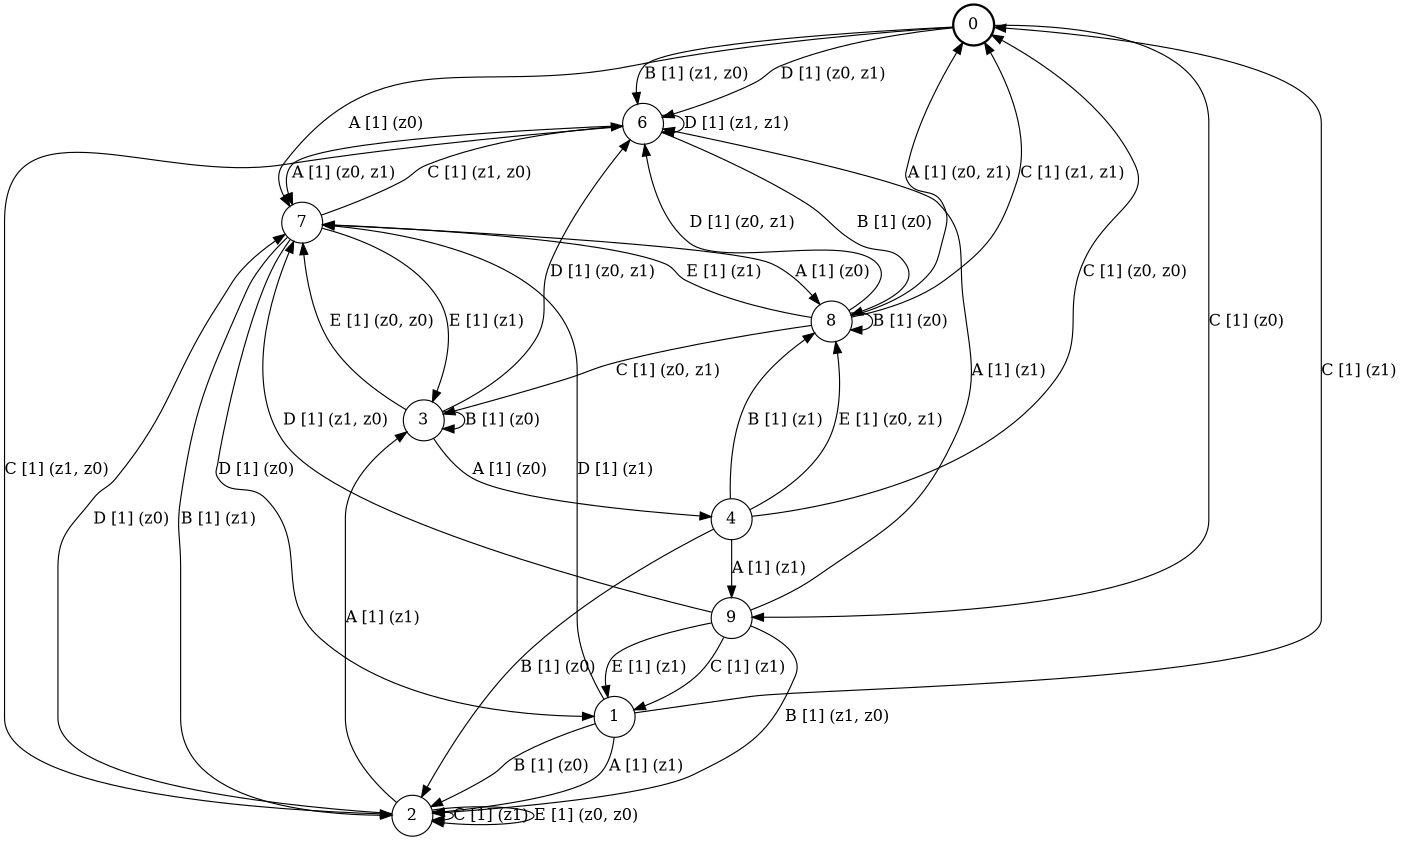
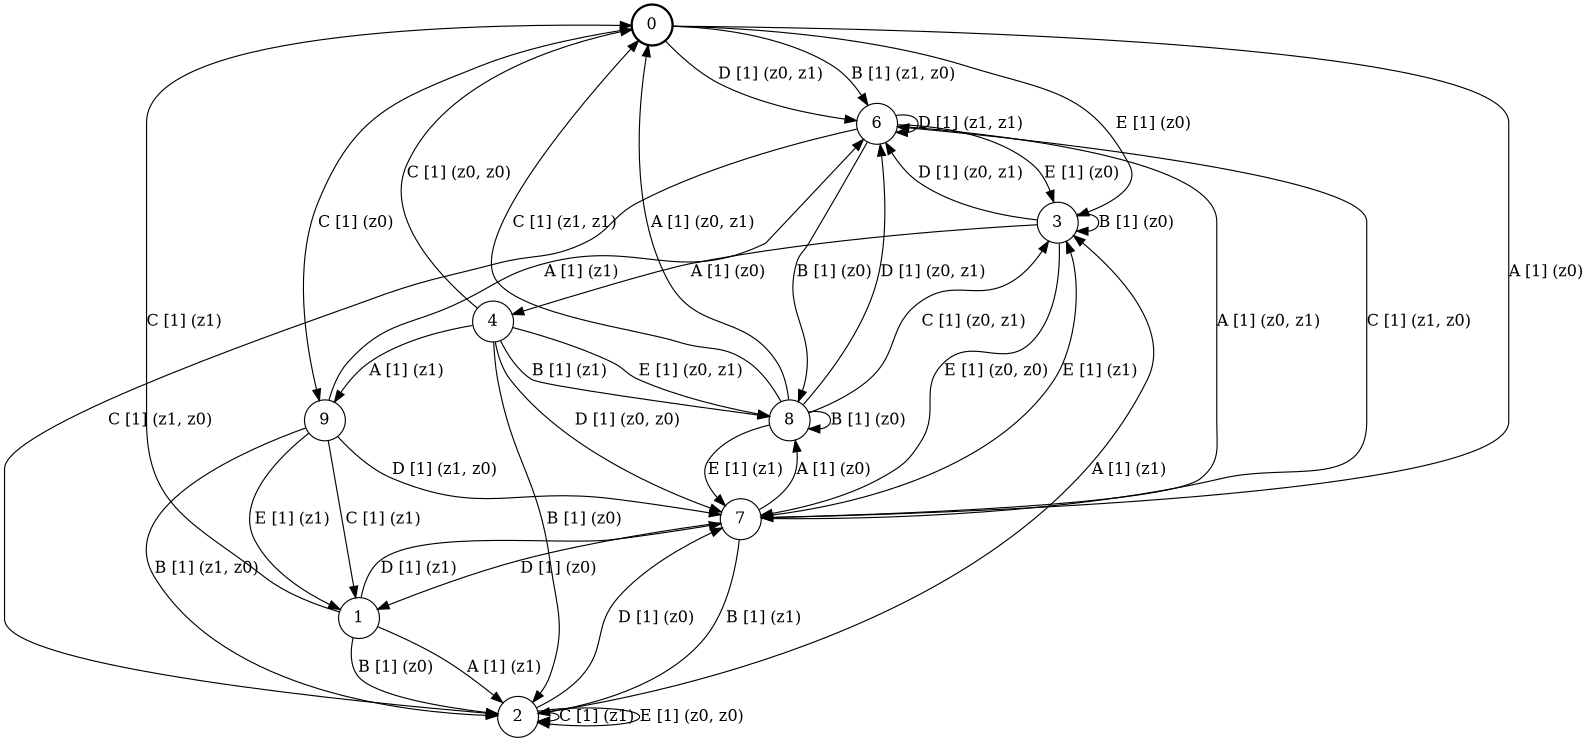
edge "0" -> "3": added, label "E [1] (z0)"
edge "6" -> "3": added, label "E [1] (z0)"
edge "4" -> "7": added, label "D [1] (z0, z0)"
